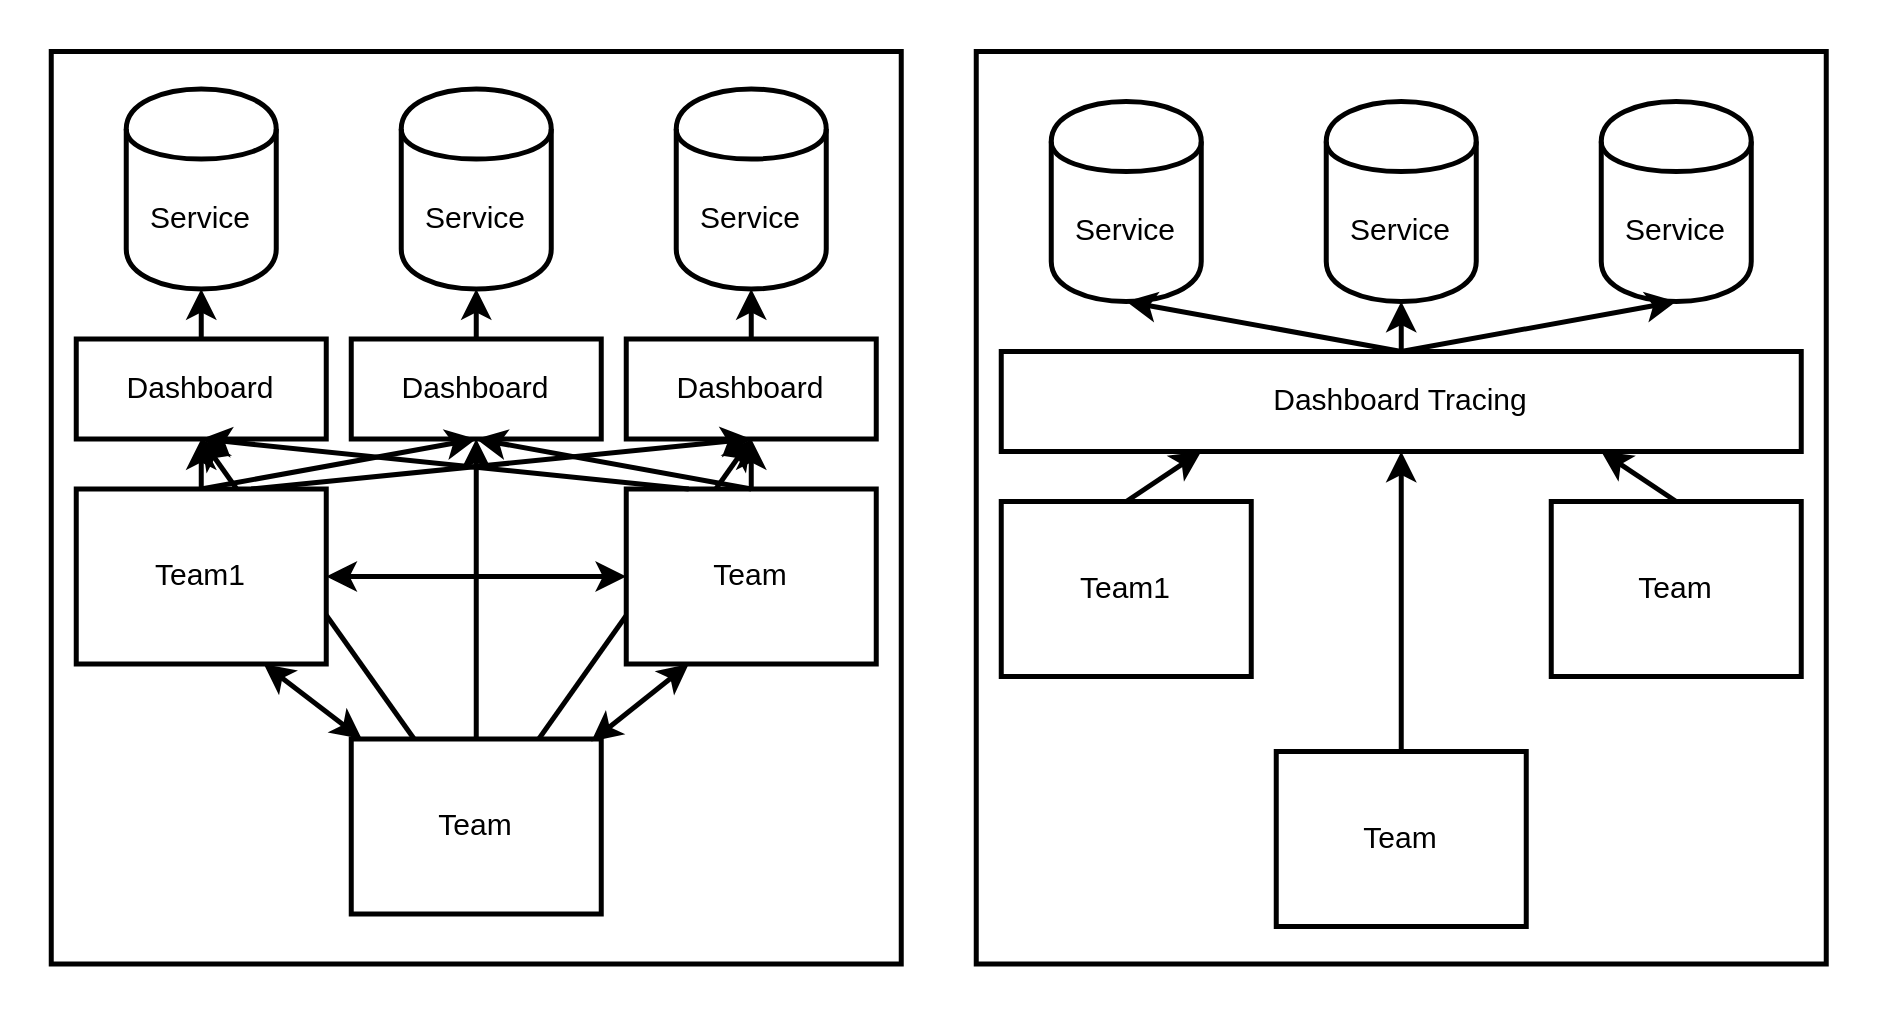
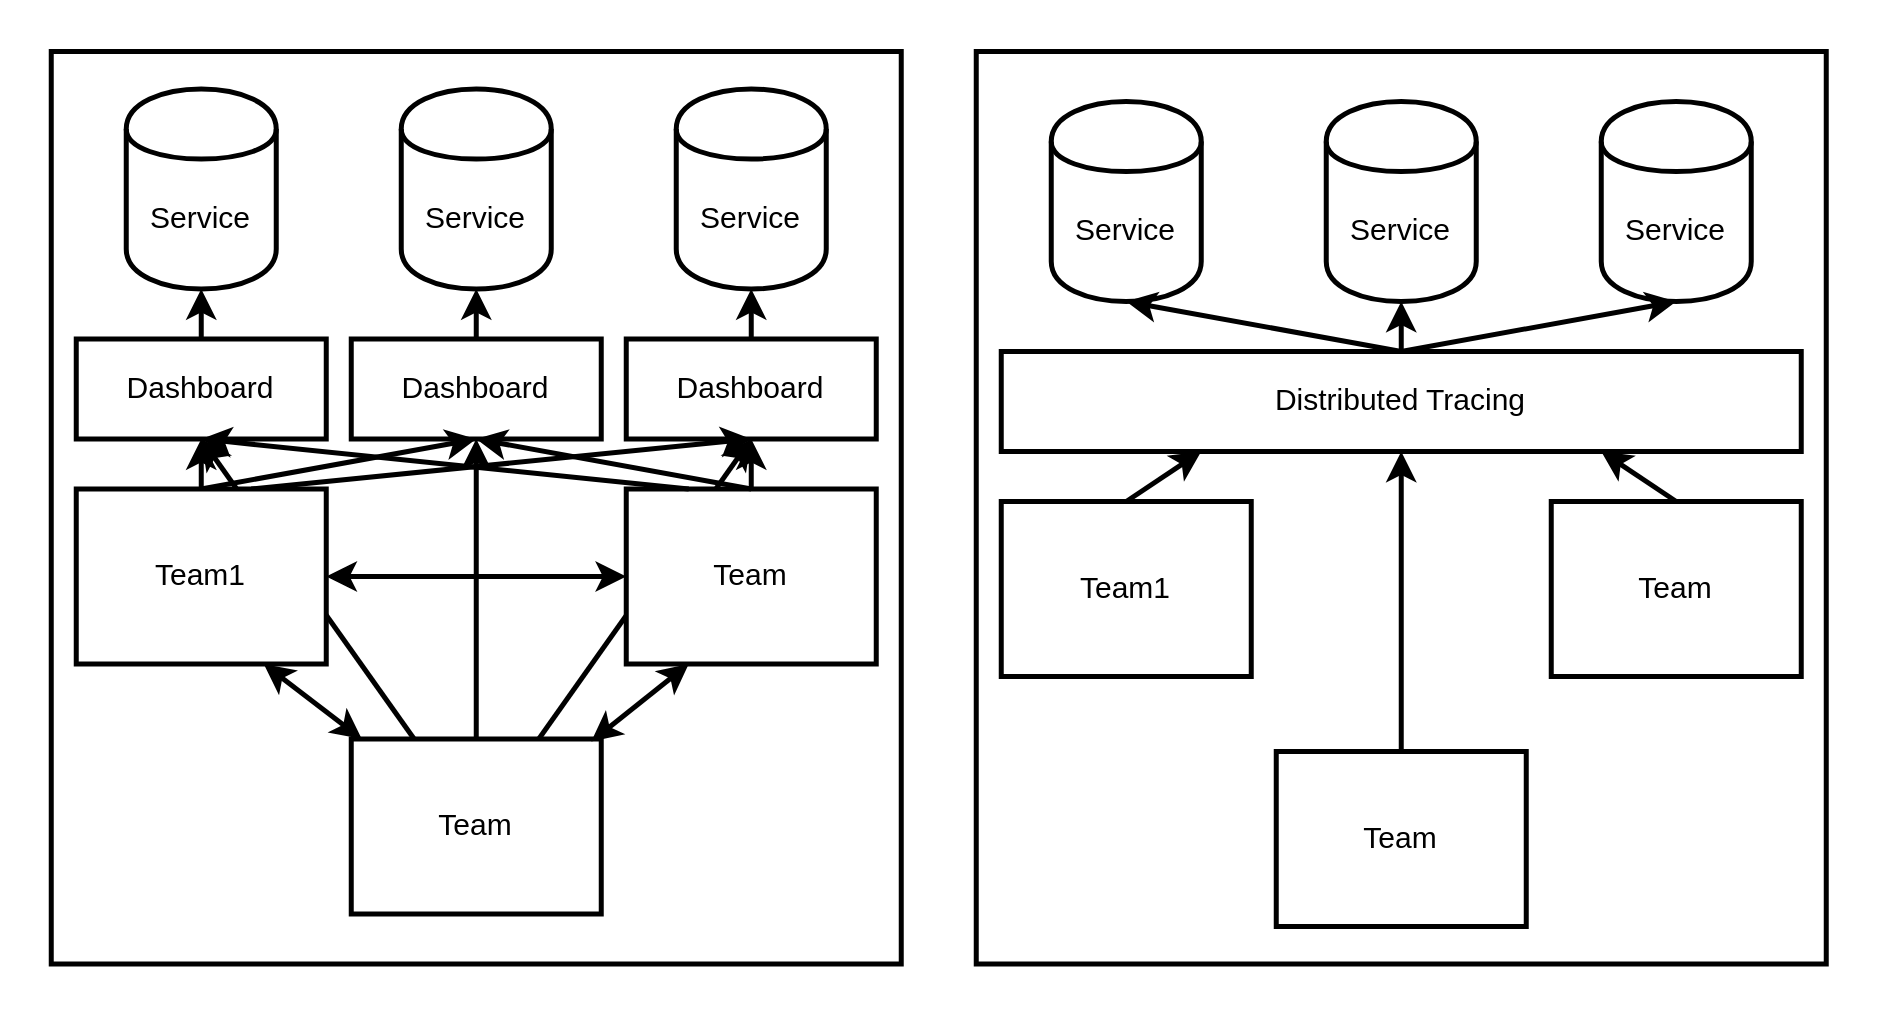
node "Dashboard Tracing": label "Dashboard Tracing" -> "Distributed Tracing"
